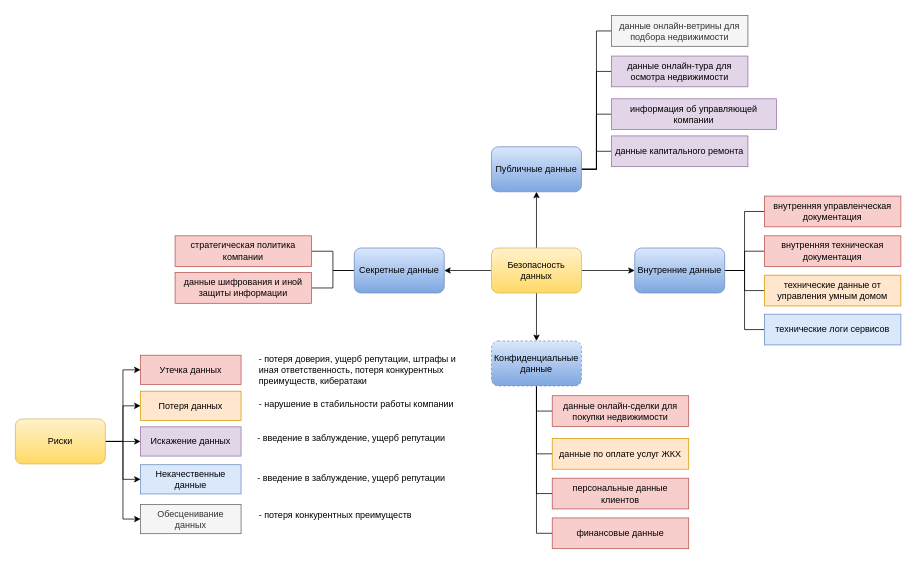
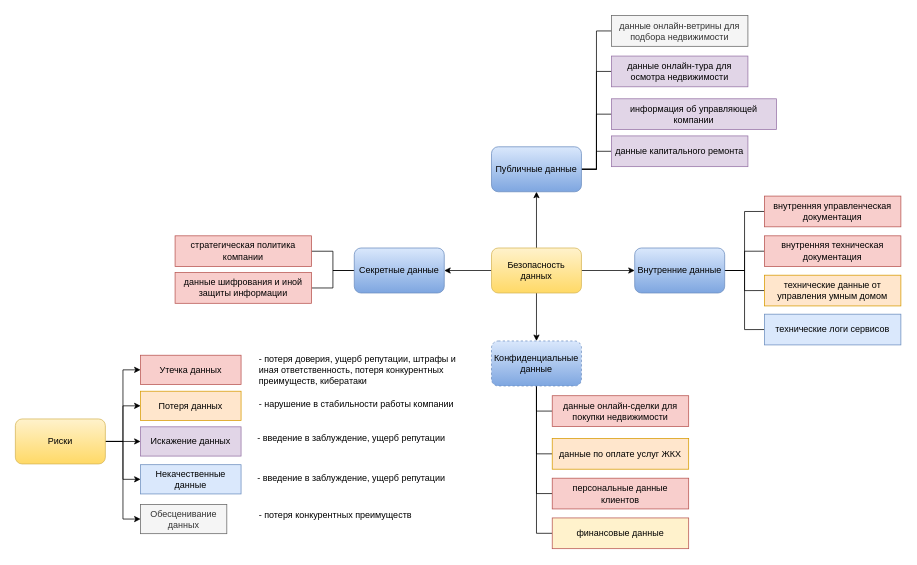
node "Обесценивание данных": size 101x29 -> 86x29
node "финансовые данные": fillcolor #f8cecc -> #fff2cc
